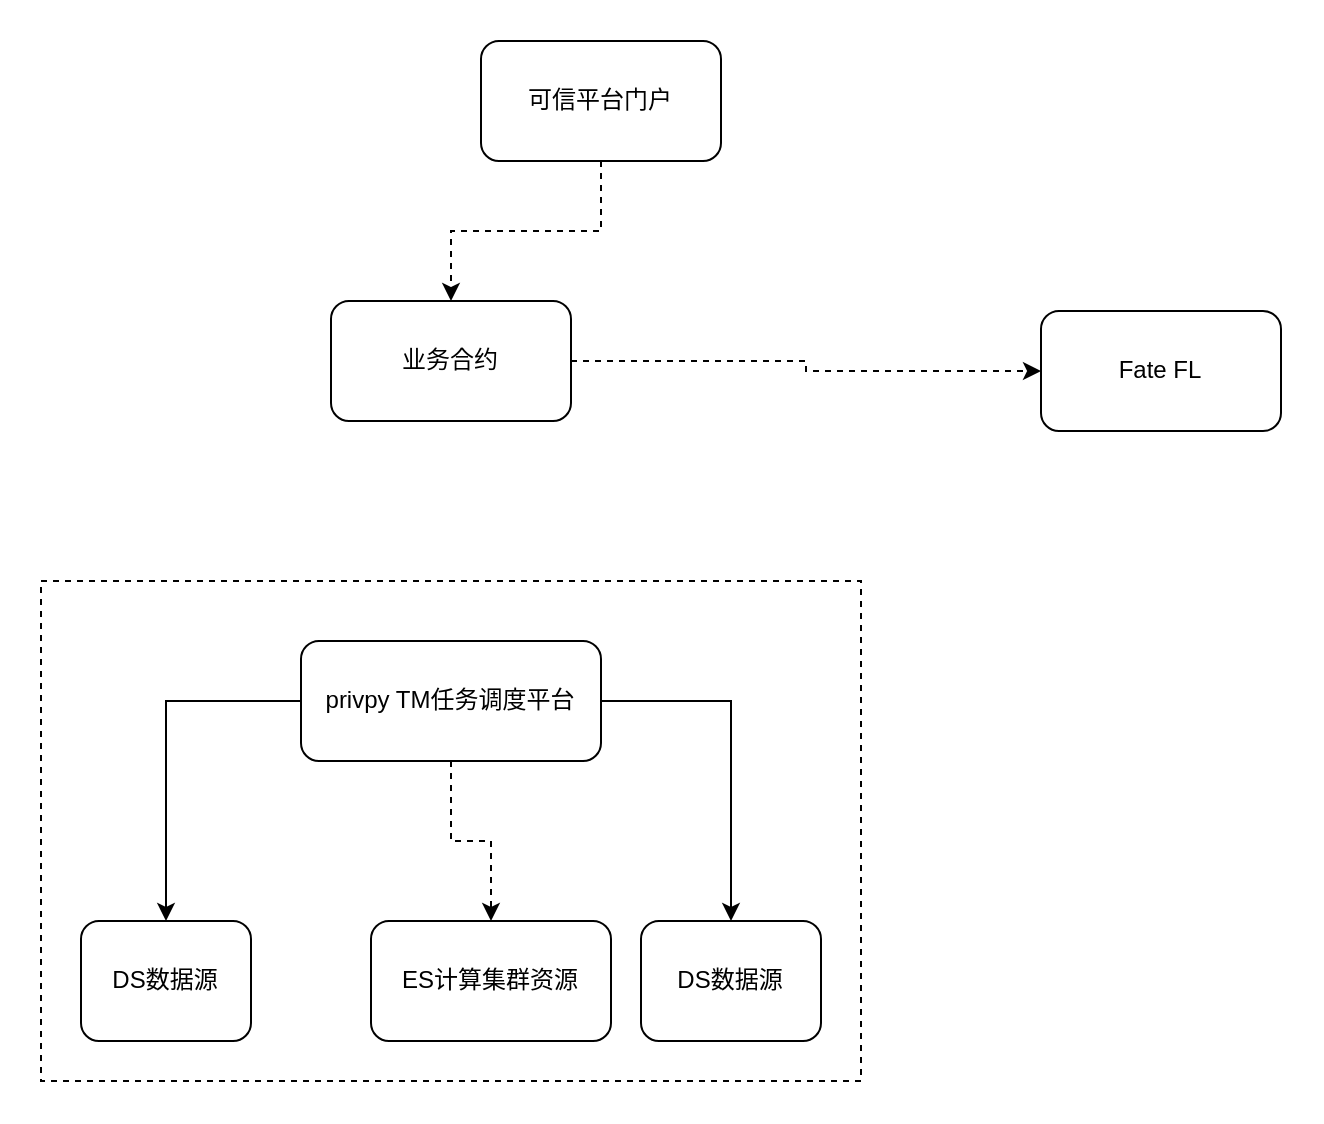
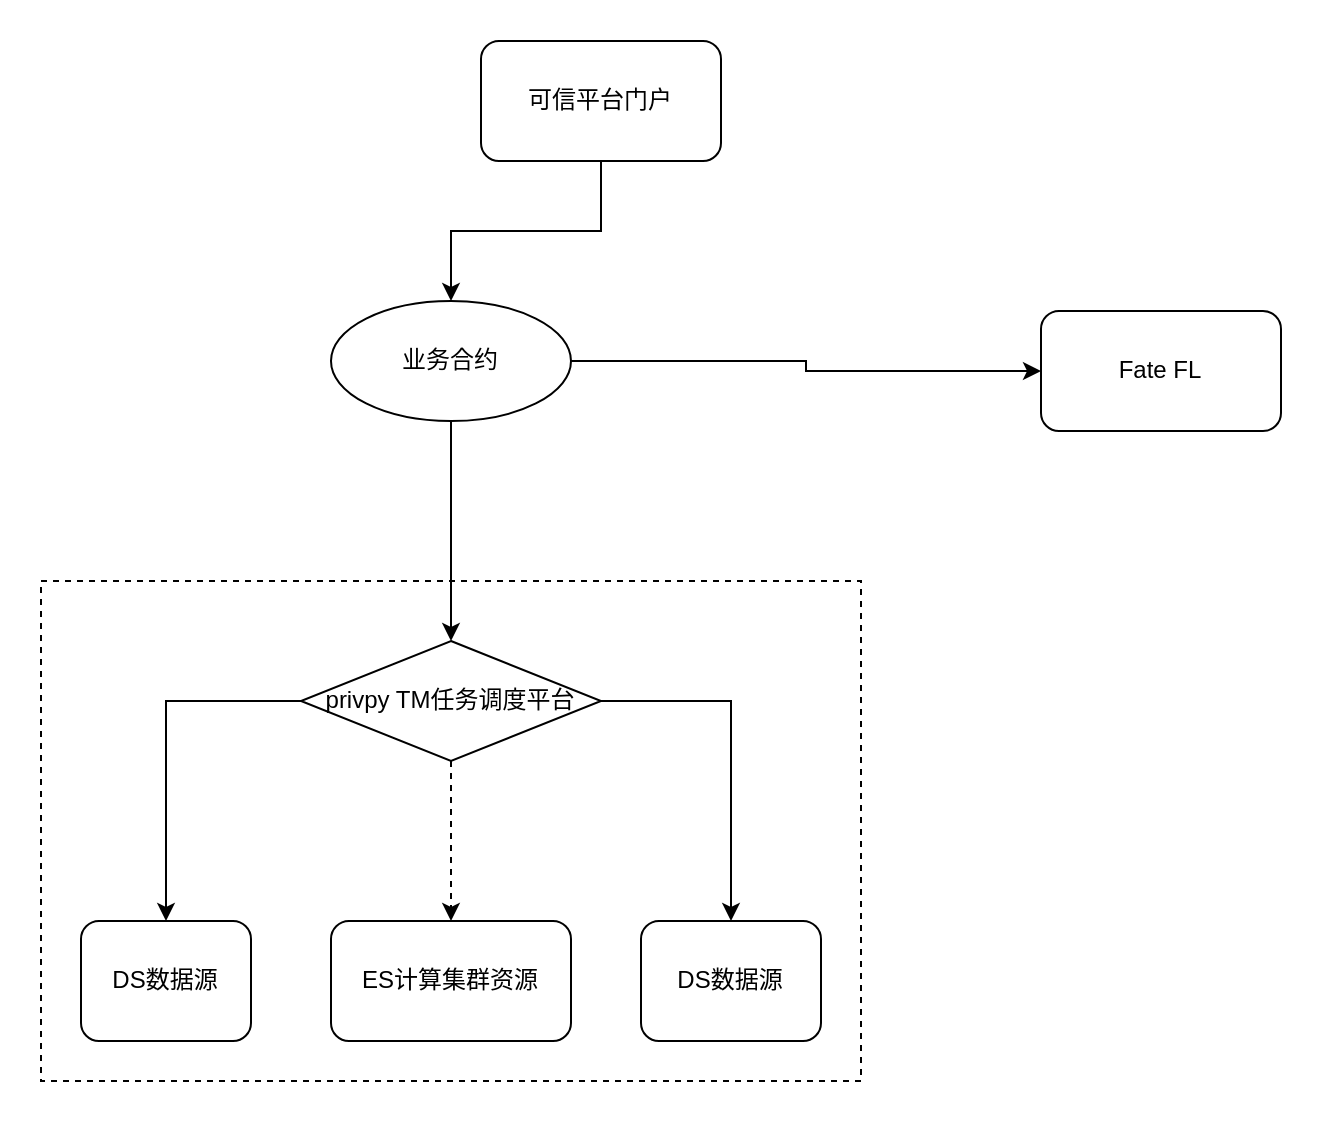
edge "可信平台门户" -> "业务合约": style dashed -> solid
node "业务合约": shape rounded rectangle -> ellipse
edge "业务合约" -> "Fate FL": style dashed -> solid
edge "业务合约" -> "privpy TM任务调度平台": added
node "privpy TM任务调度平台": shape rounded rectangle -> diamond
node "ES计算集群资源": moved (491, 981) -> (451, 981)
